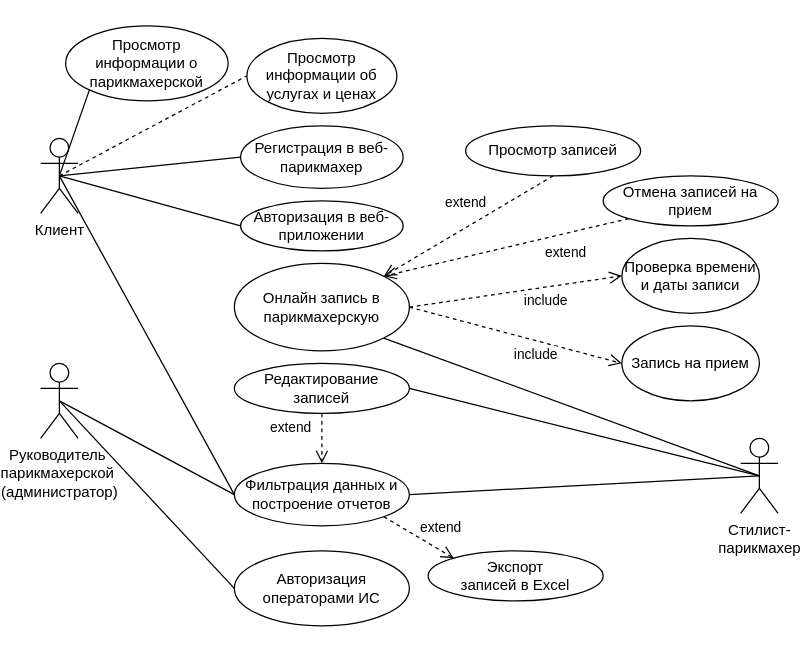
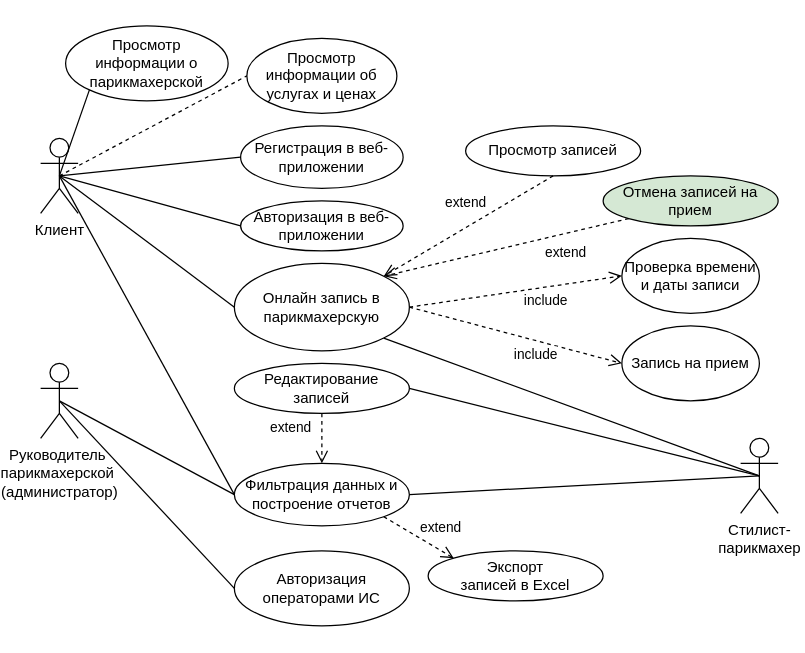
node "Регистрация в веб-парикмахер": label "Регистрация в веб-парикмахер" -> "Регистрация в веб-приложении"
node "Отмена записей на прием": fillcolor #ffffff -> #d5e8d4
edge "Клиент" -- "Онлайн запись в парикмахерскую": added
